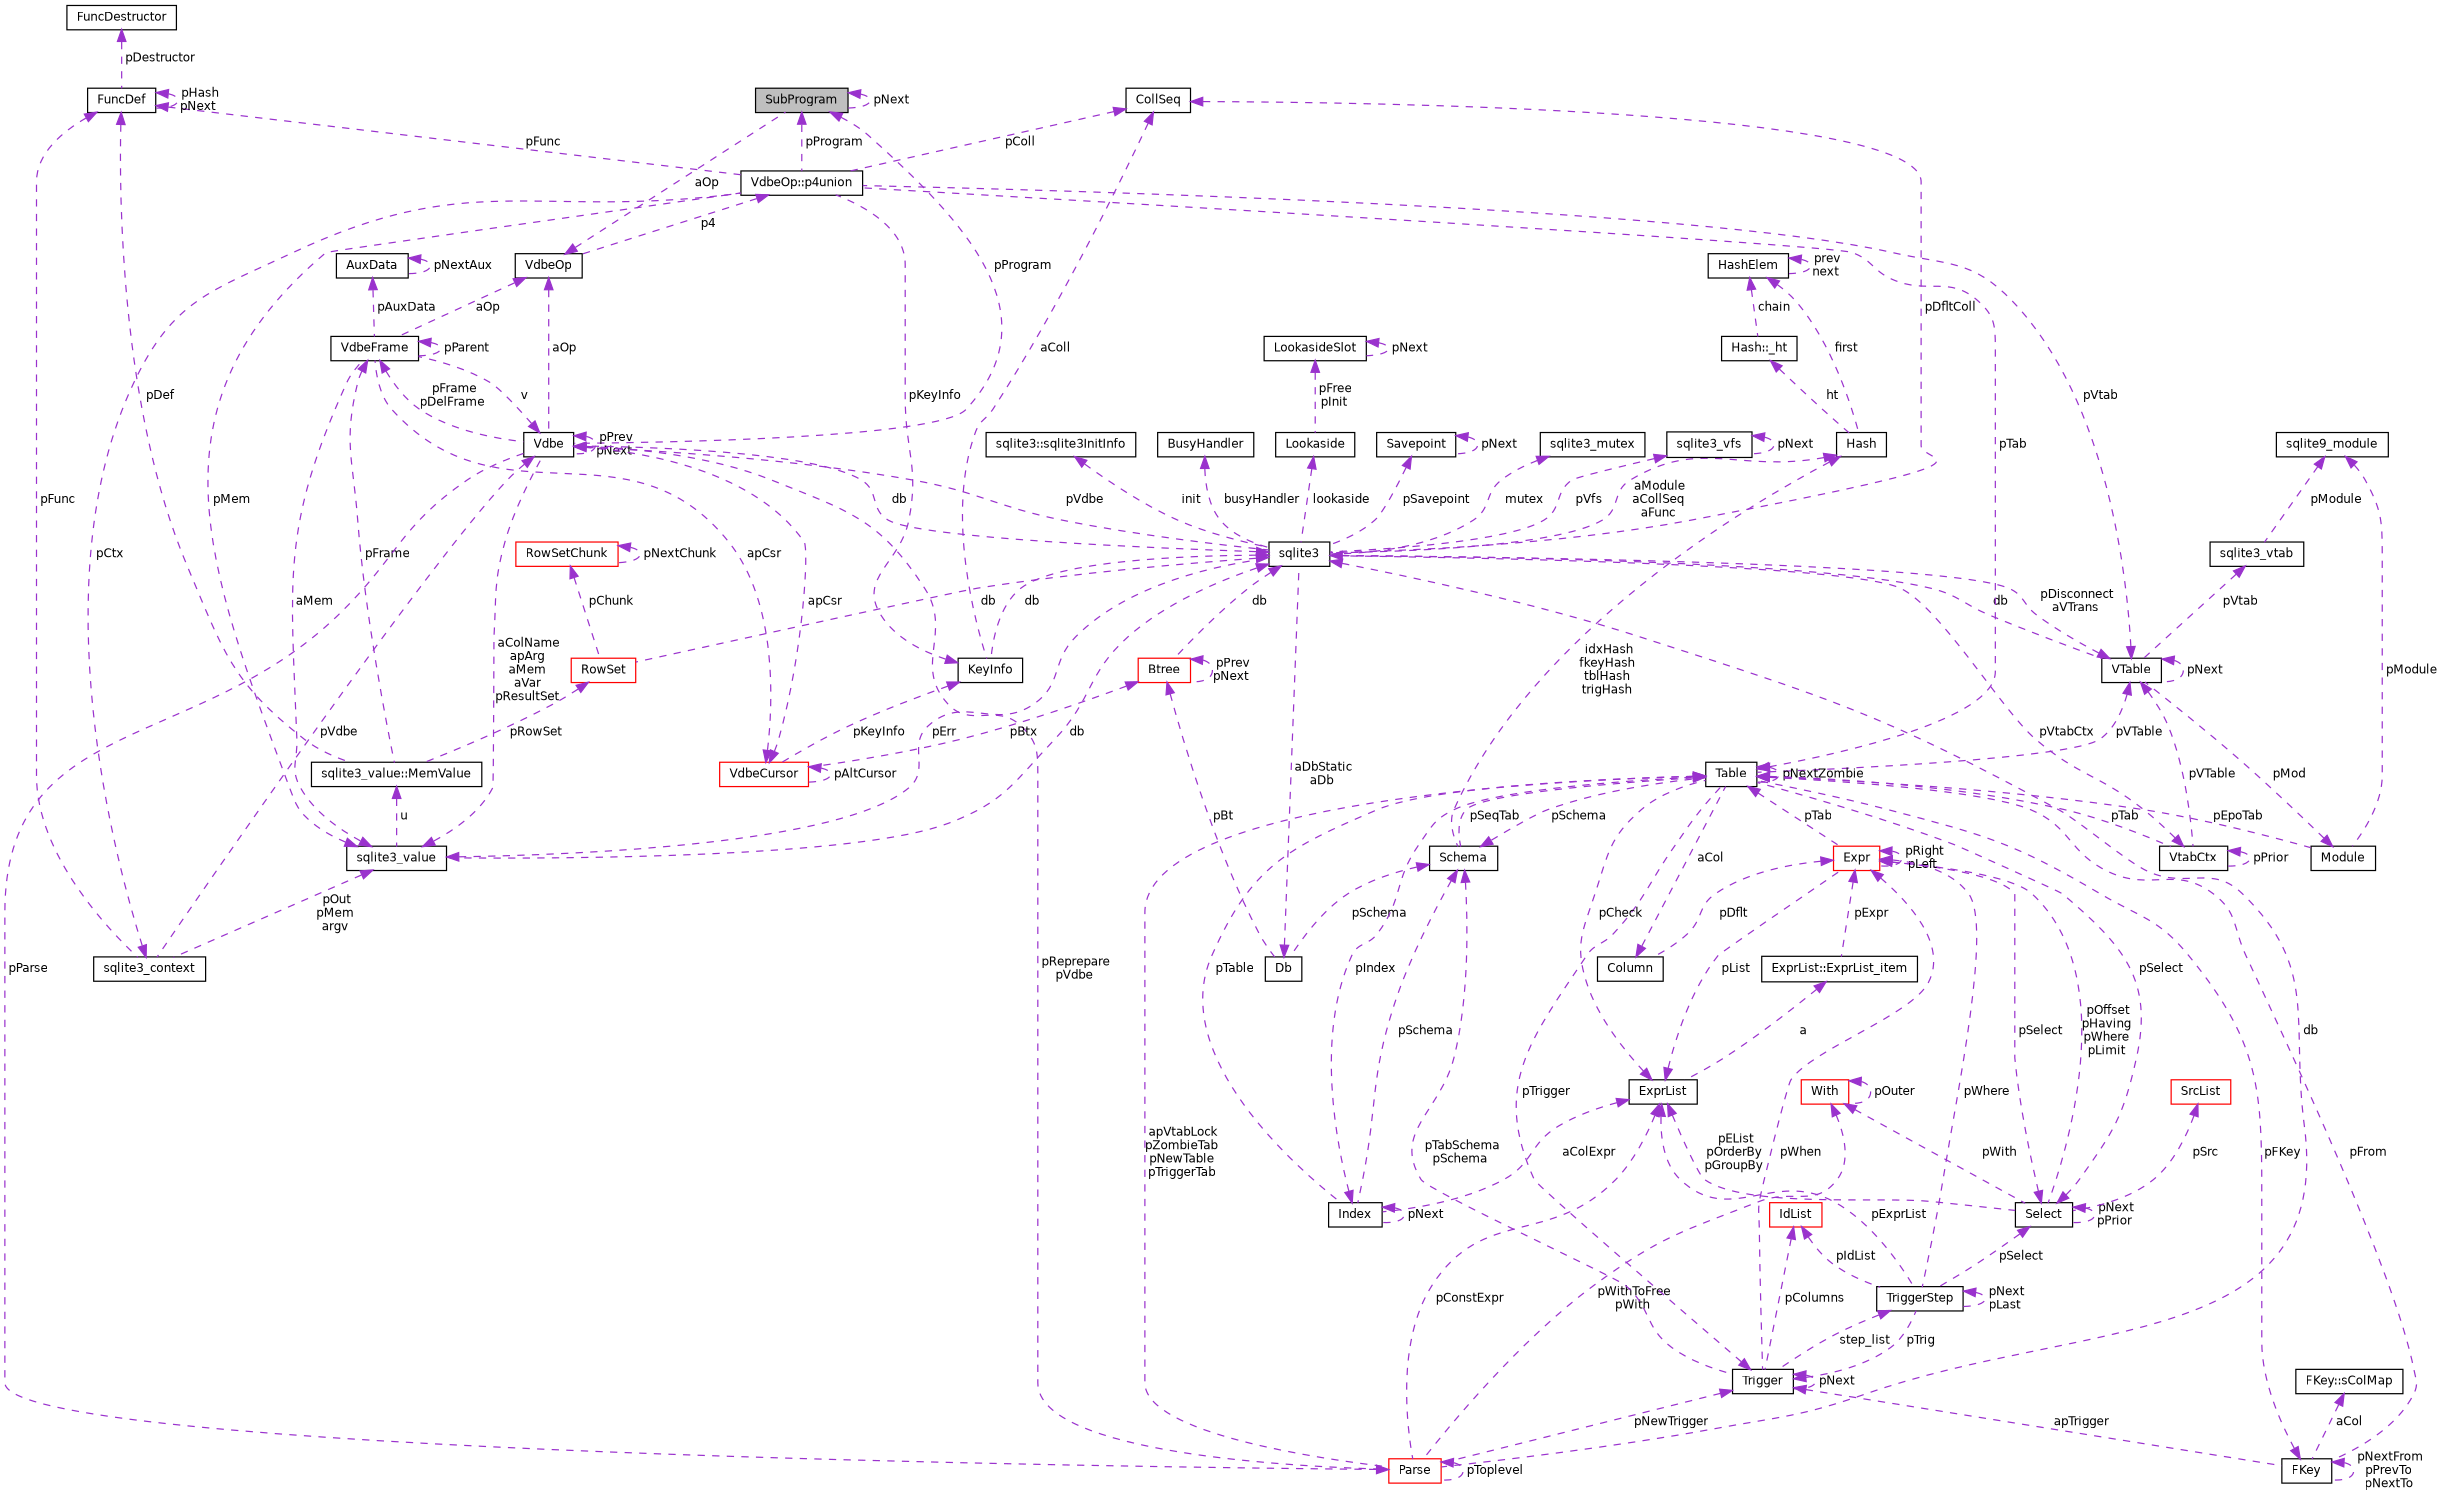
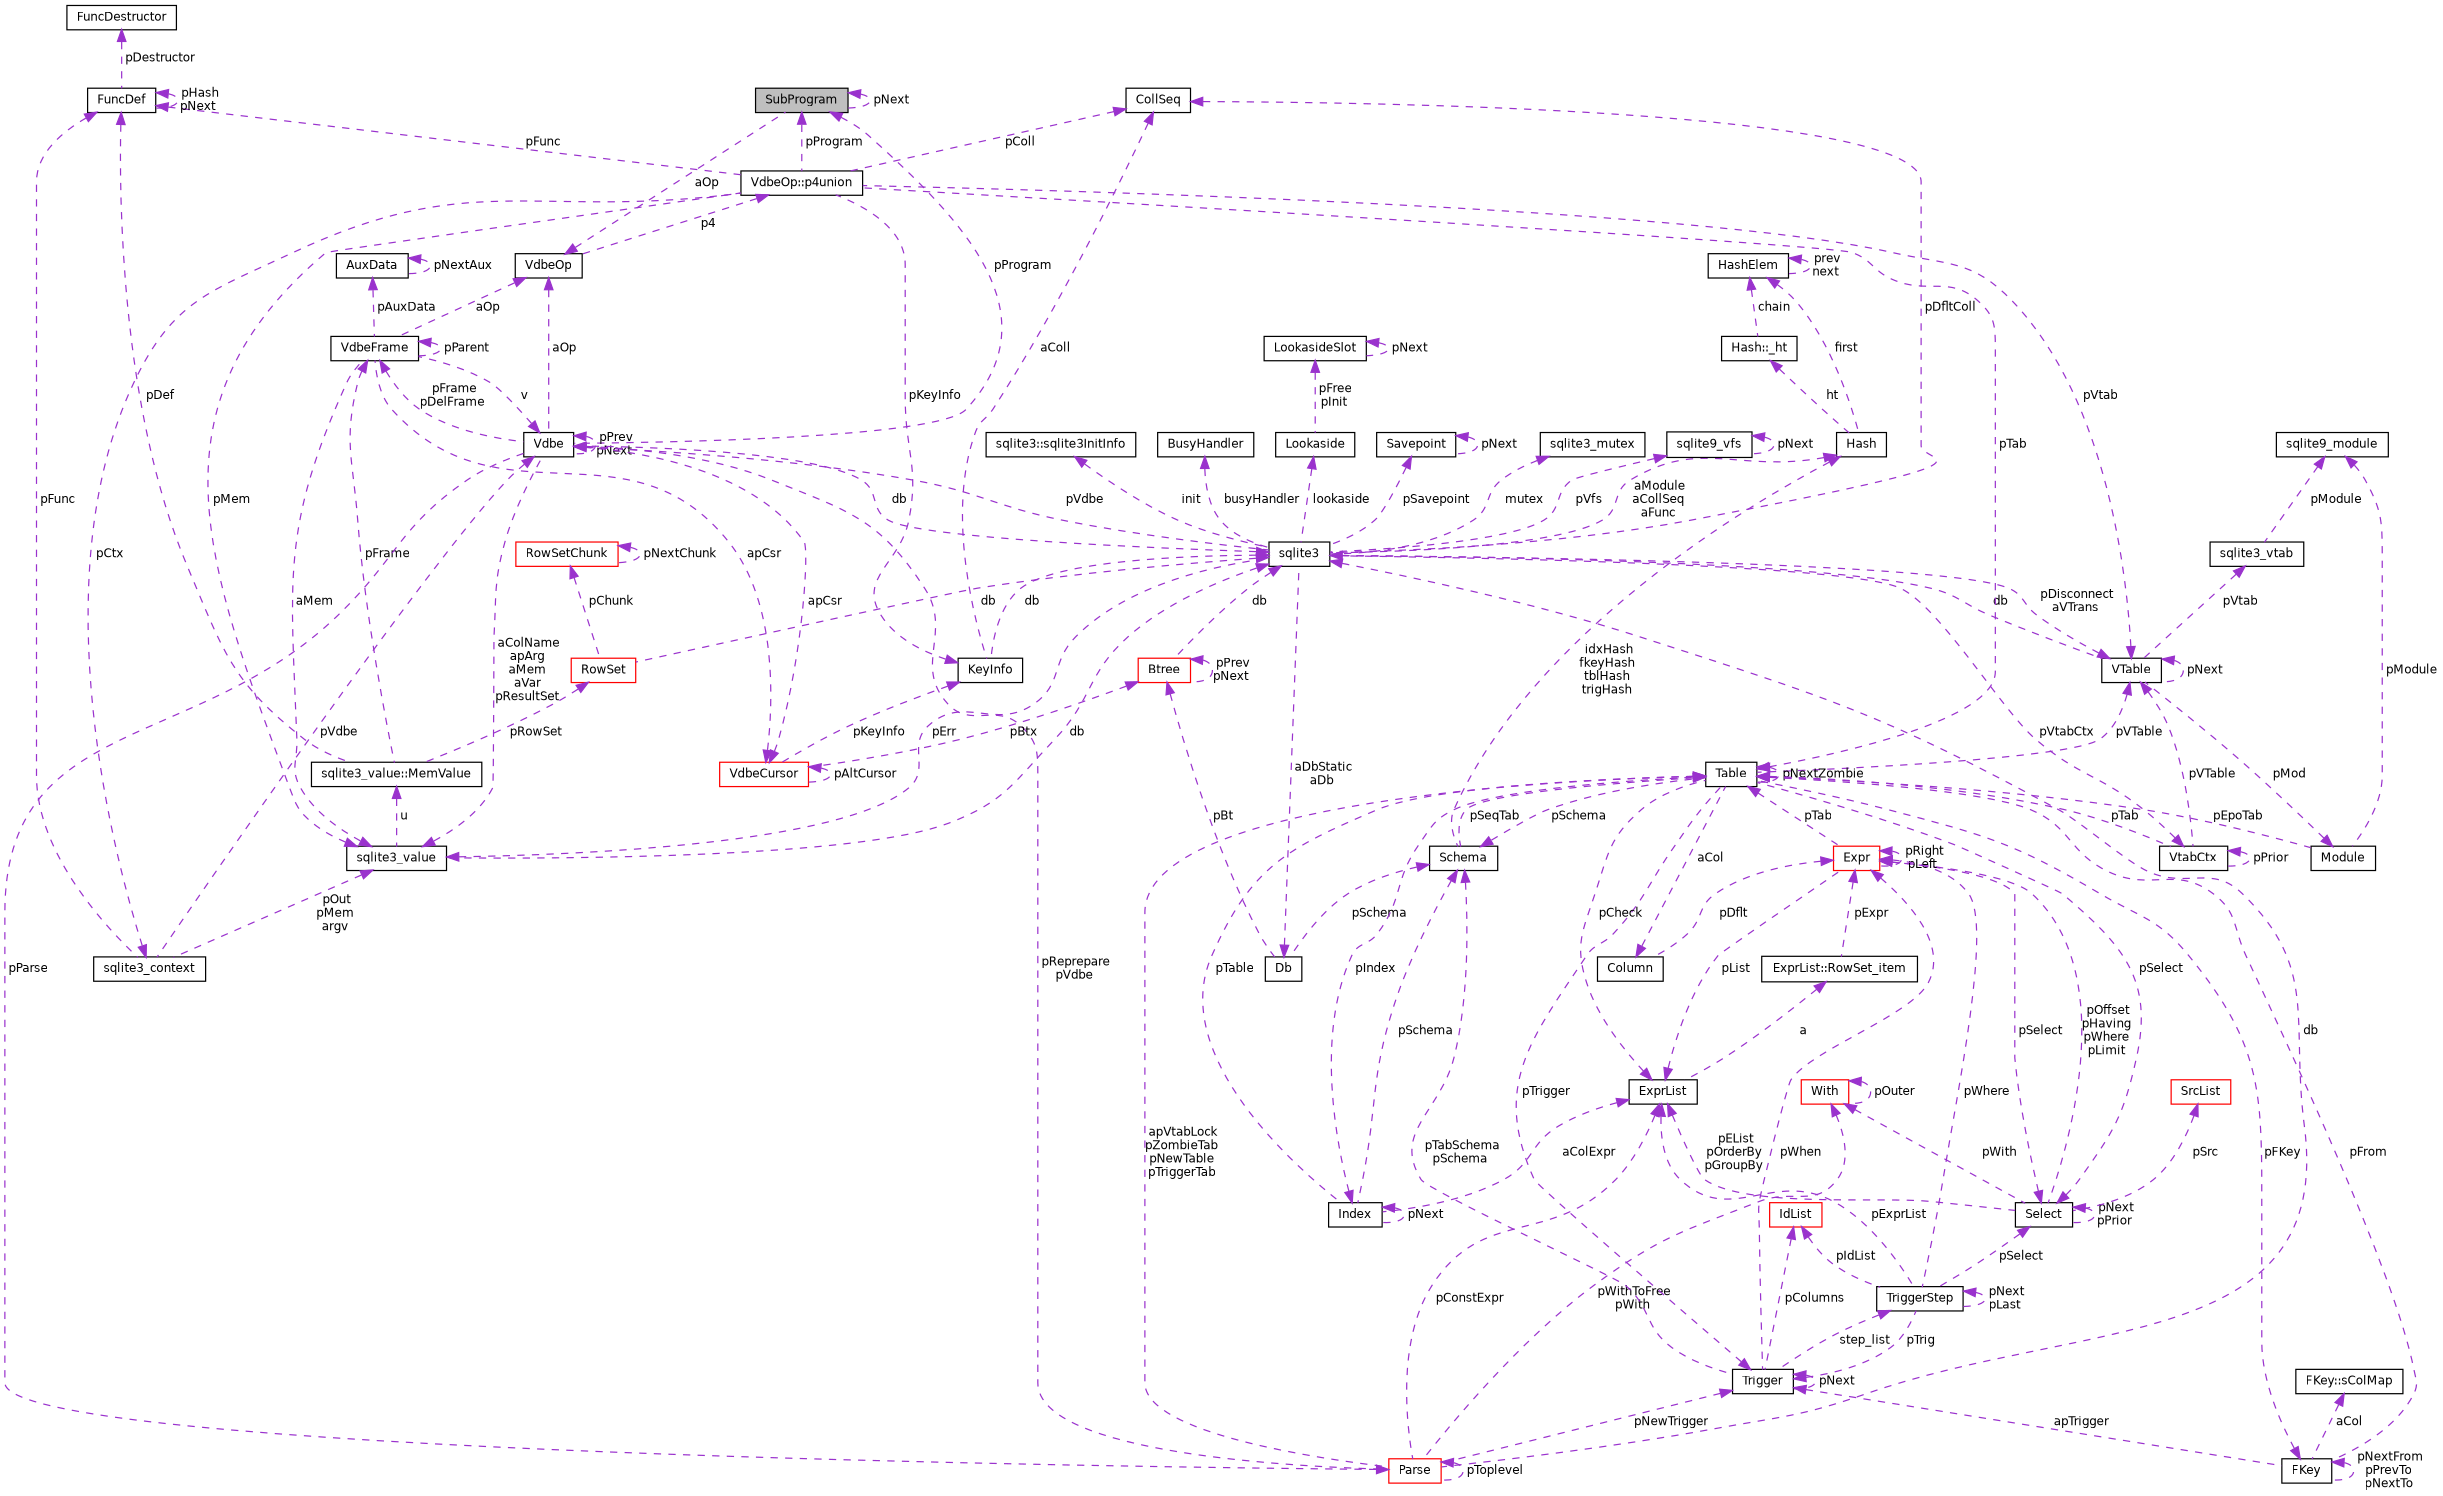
node "sqlite3_vfs": label "sqlite3_vfs" -> "sqlite9_vfs"
node "ExprList::ExprList_item": label "ExprList::ExprList_item" -> "ExprList::RowSet_item"
